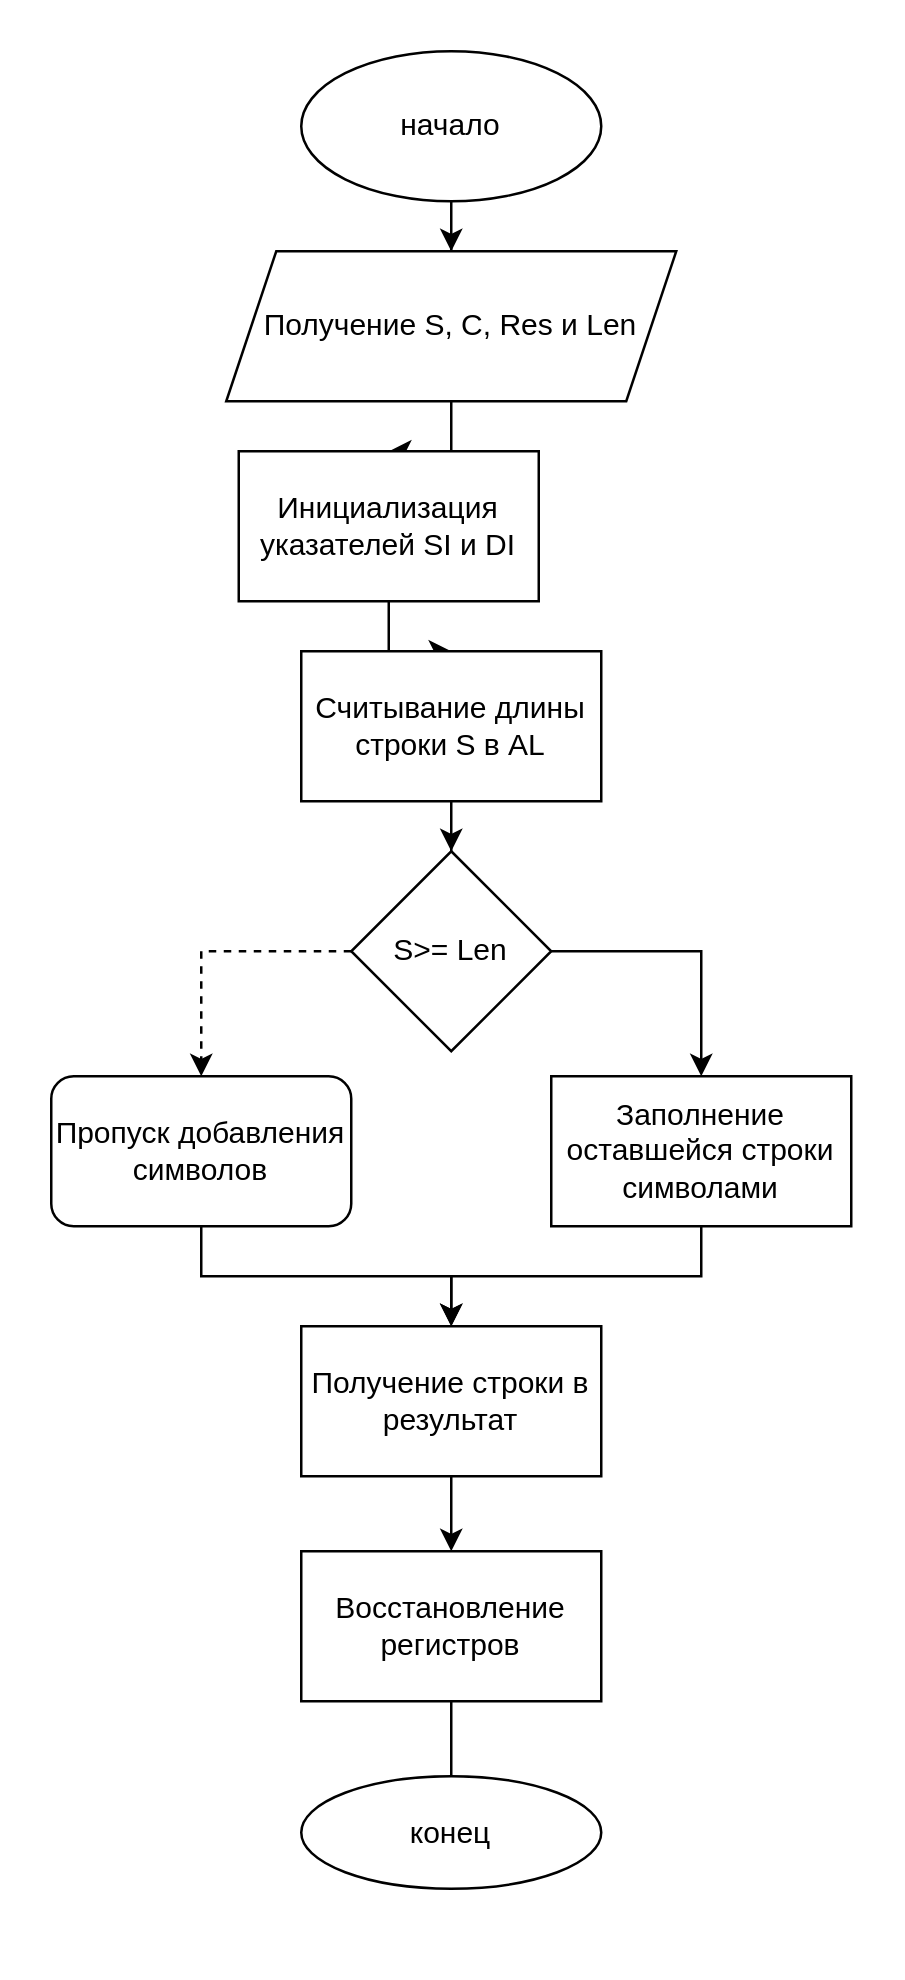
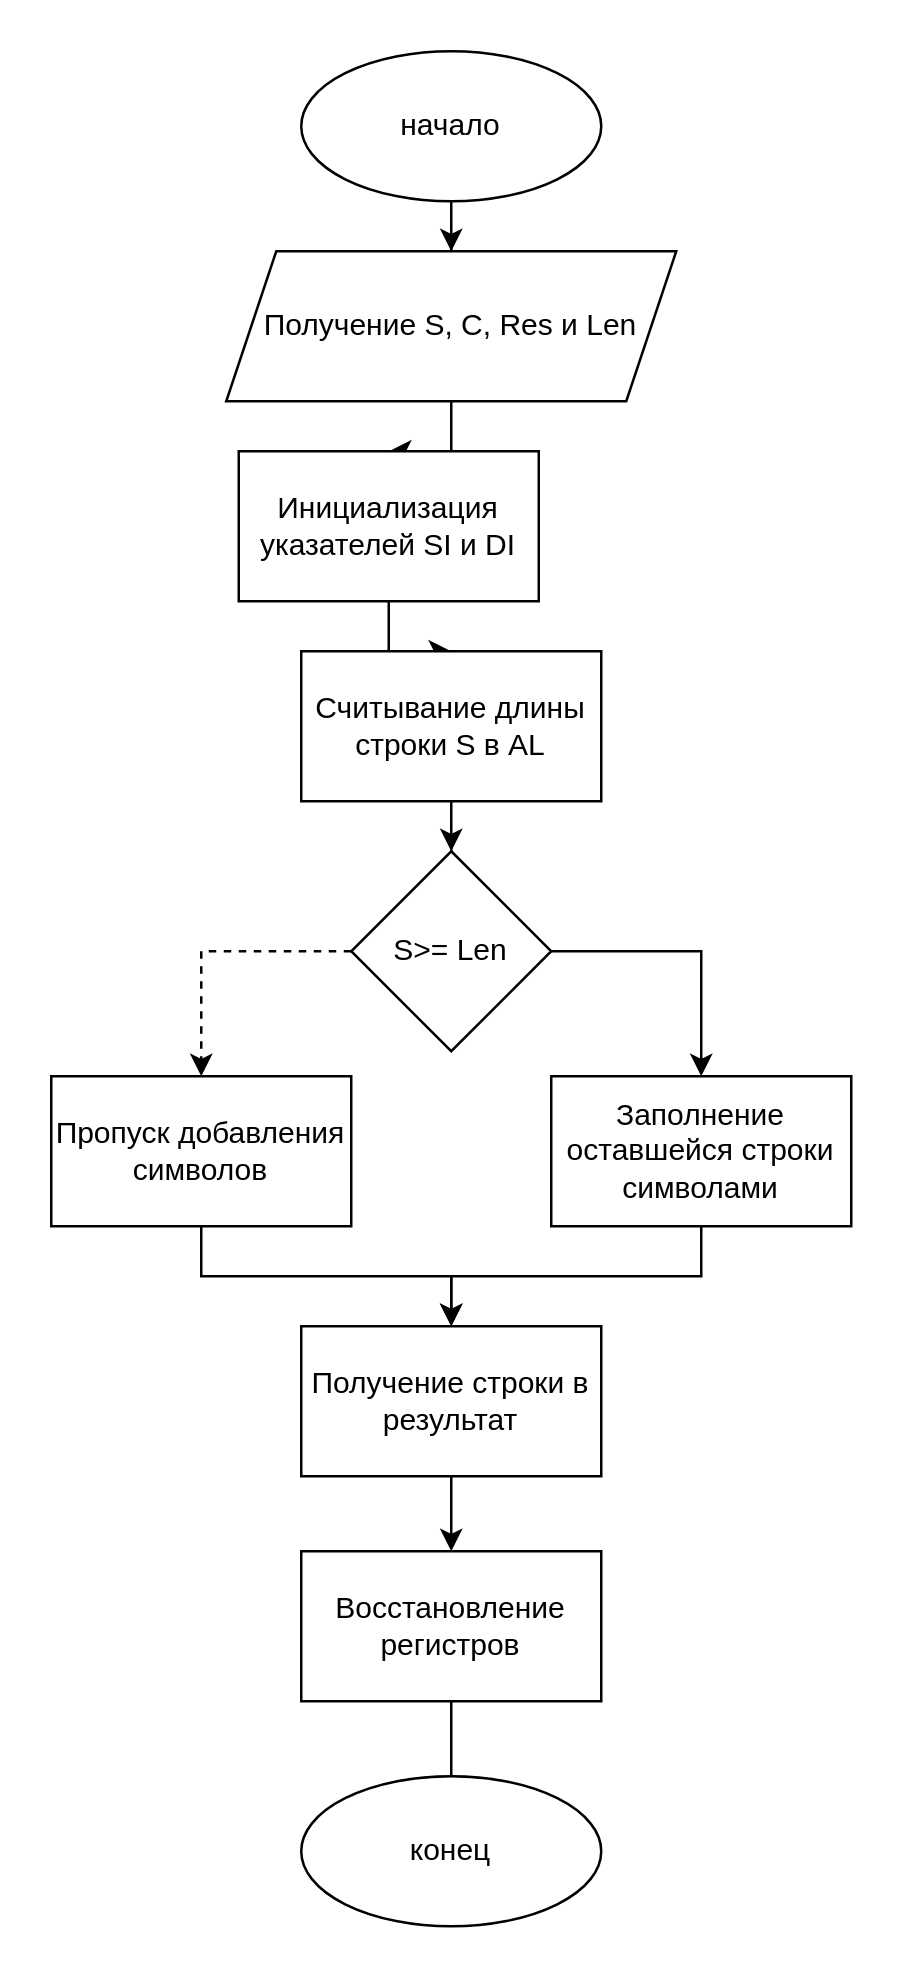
node "Пропуск добавления символов": shape rounded rectangle -> rectangle
node "конец": size 300x113 -> 300x150
